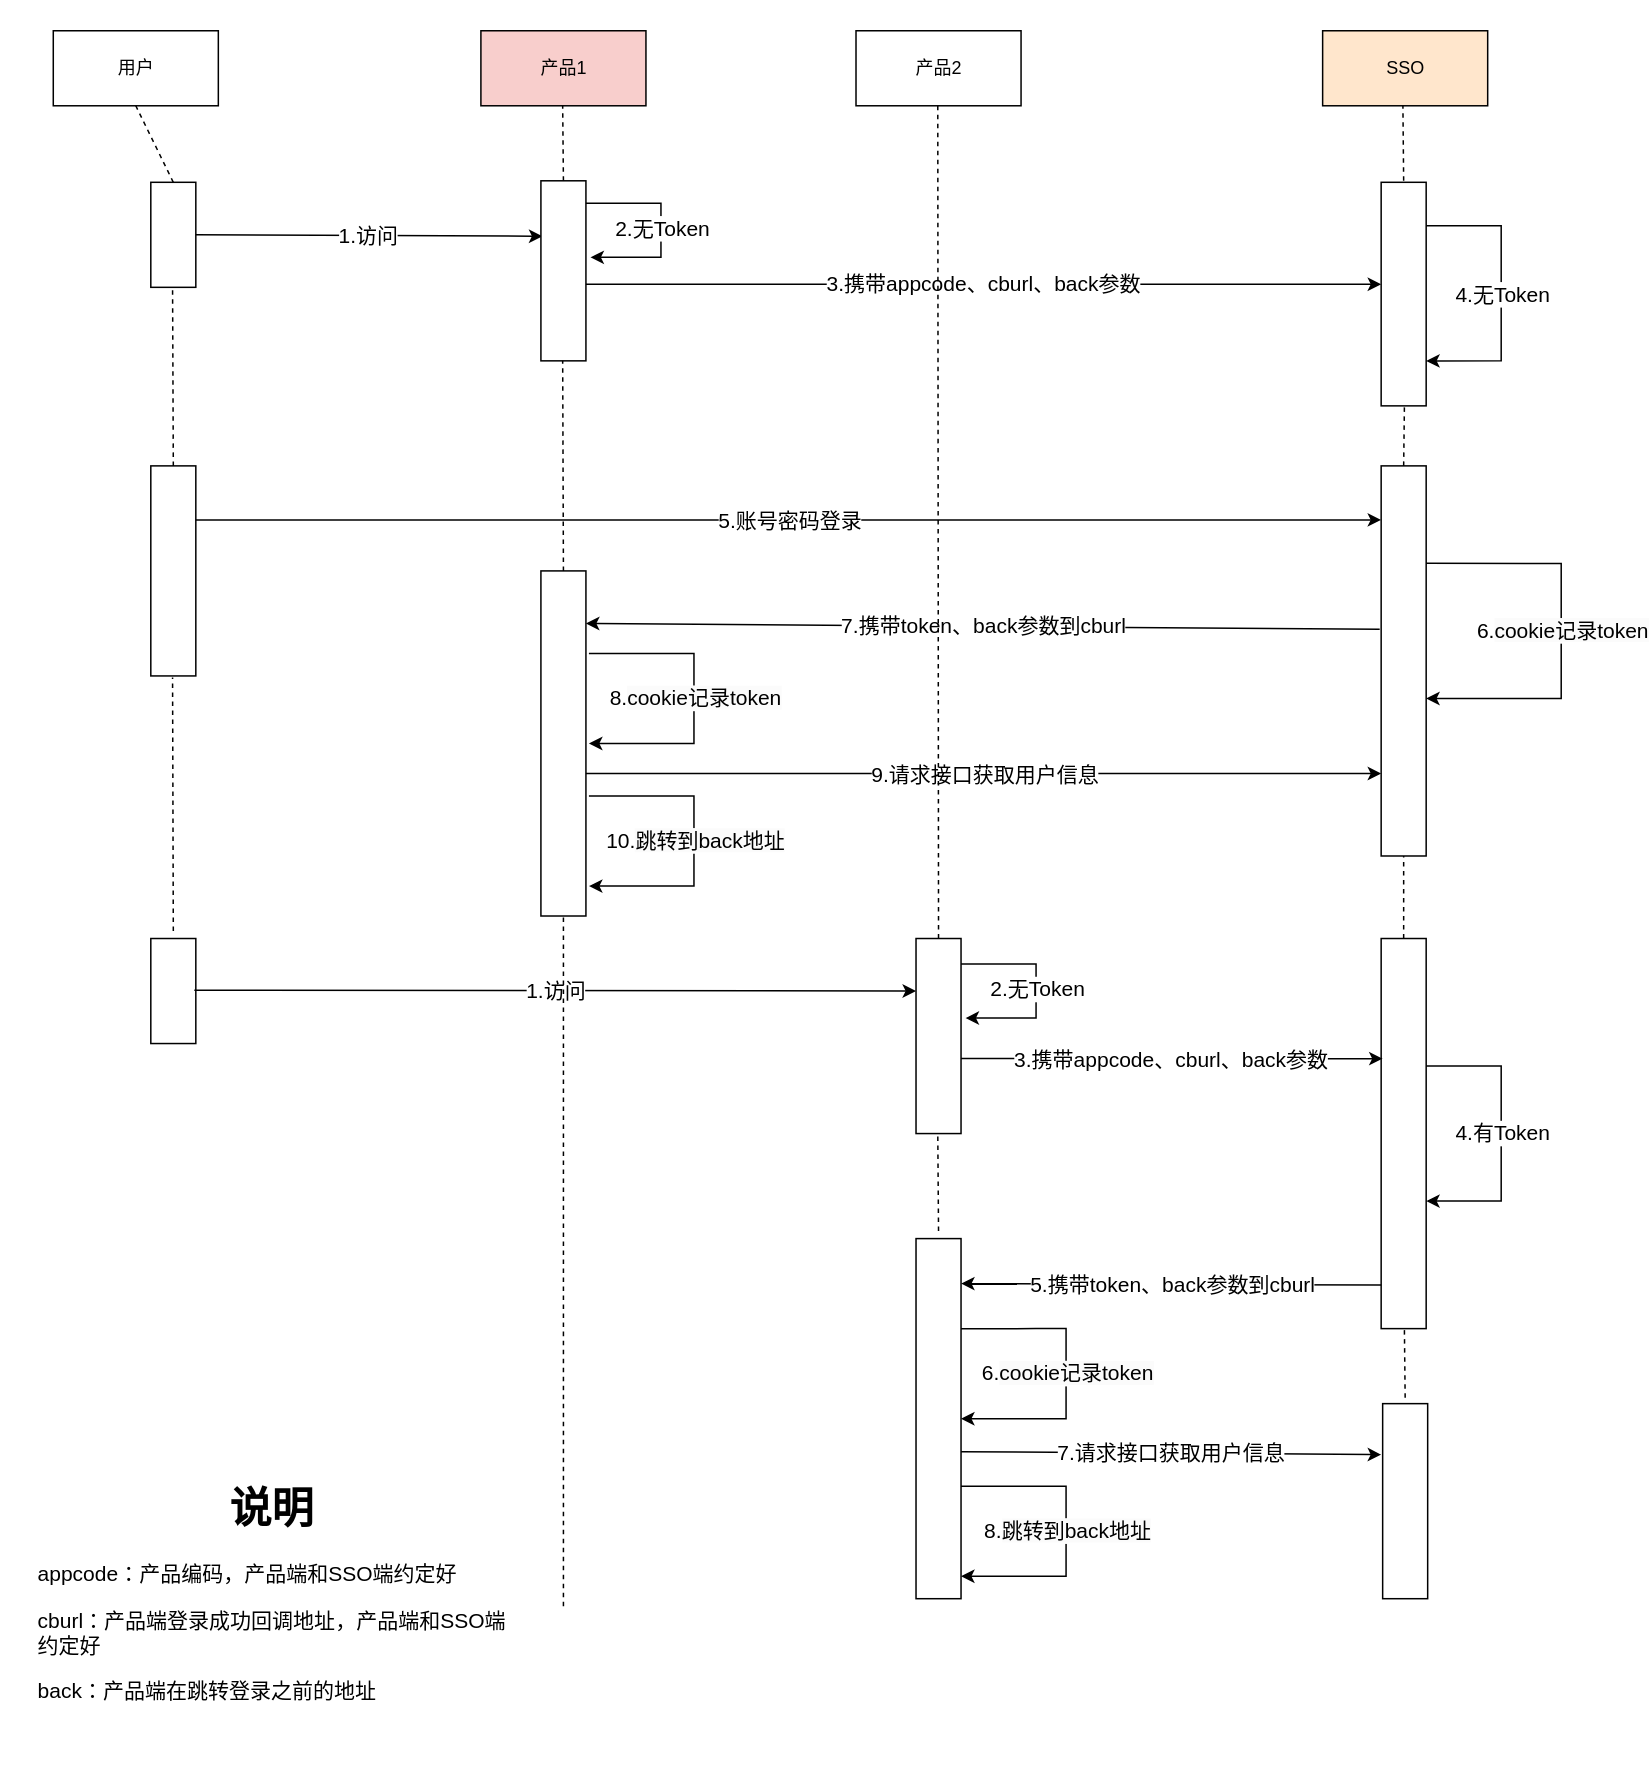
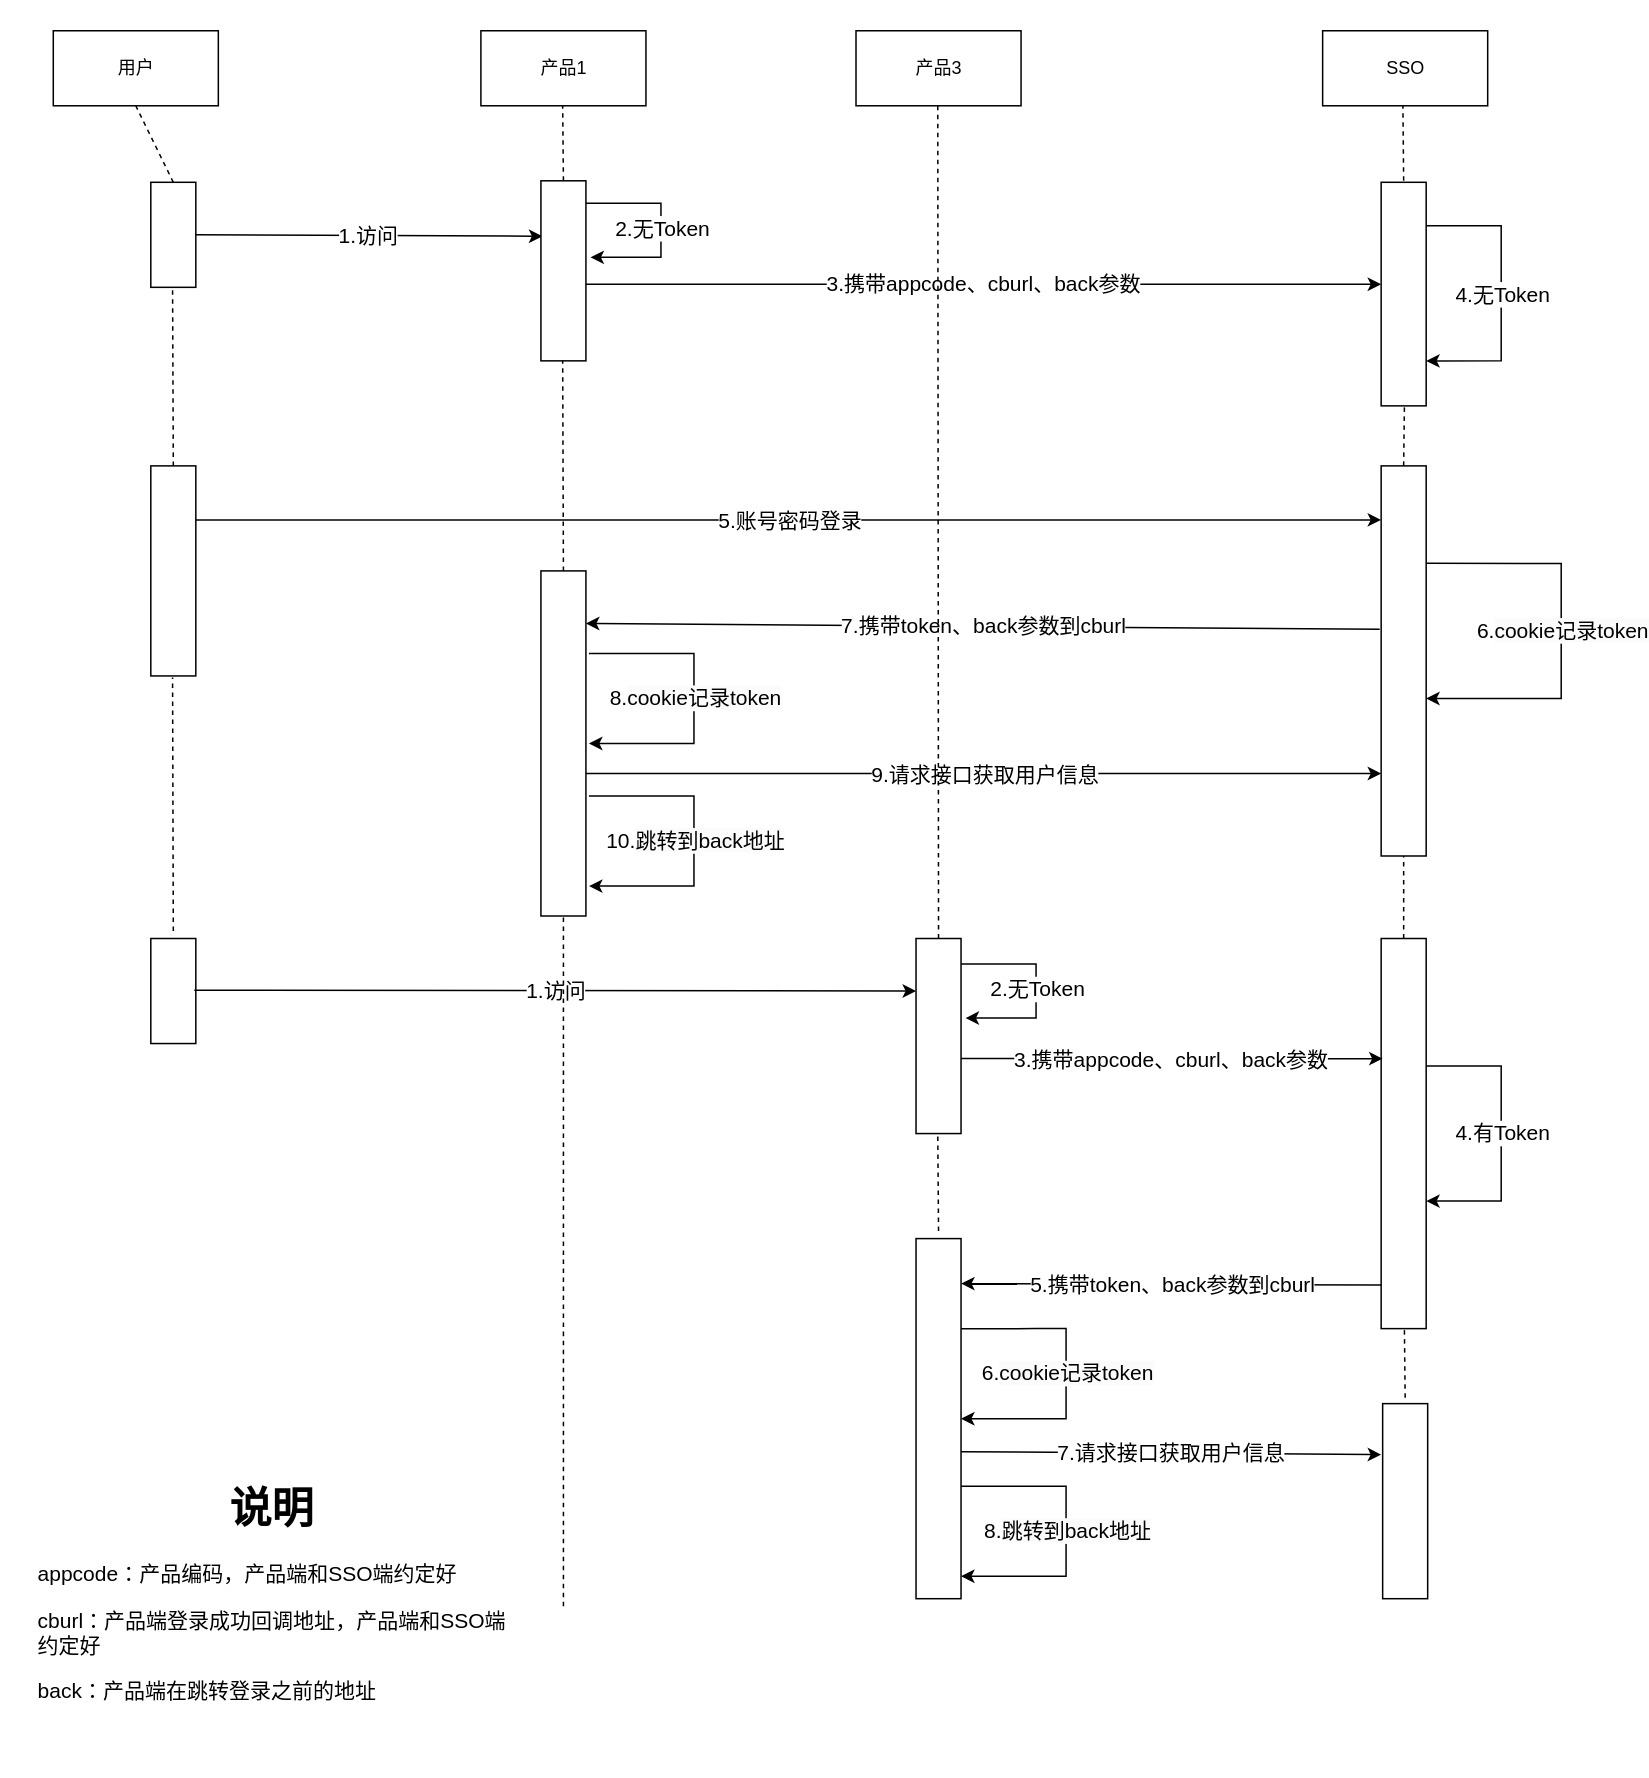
node "产品1": fillcolor #f8cecc -> #ffffff
node "产品2": label "产品2" -> "产品3"
node "SSO": fillcolor #ffe6cc -> #ffffff
